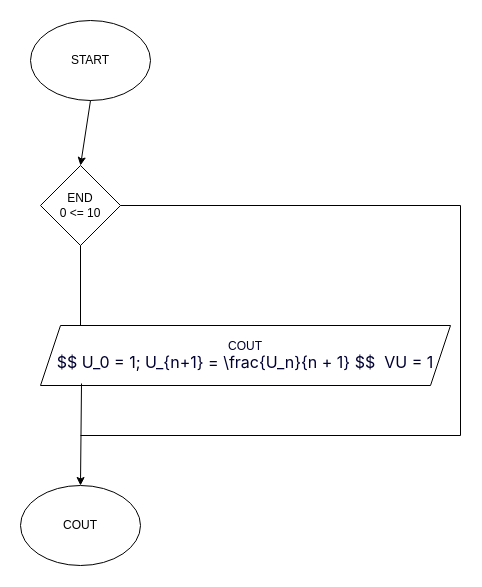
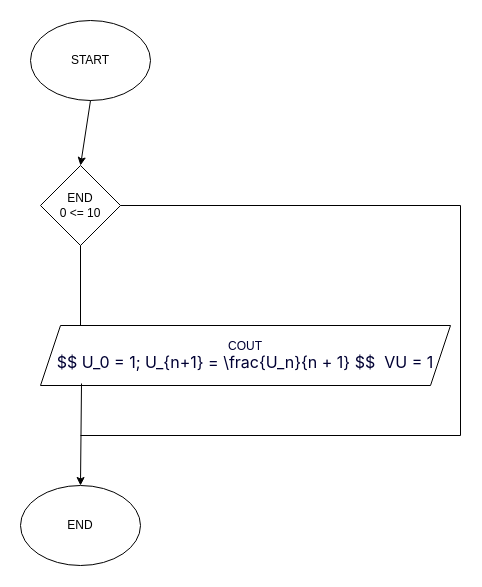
node "COUT": label "COUT" -> "END"
